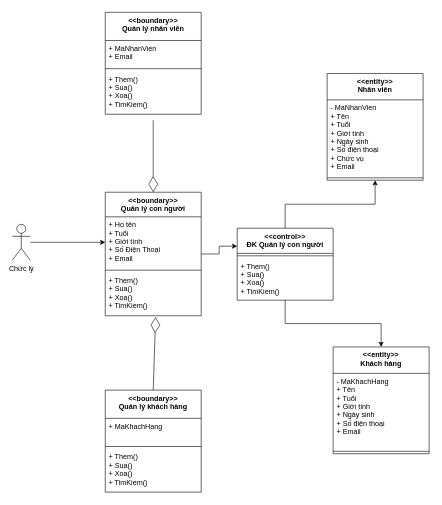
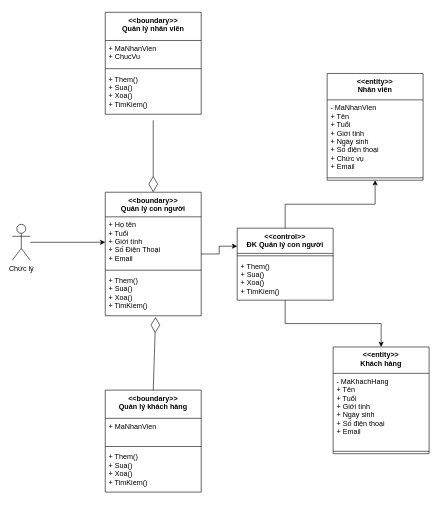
node "+ MaNhanVien + Email": label "+ MaNhanVien + Email" -> "+ MaNhanVien + ChucVu"
node "+ MaKhachHang": label "+ MaKhachHang" -> "+ MaNhanVien"
